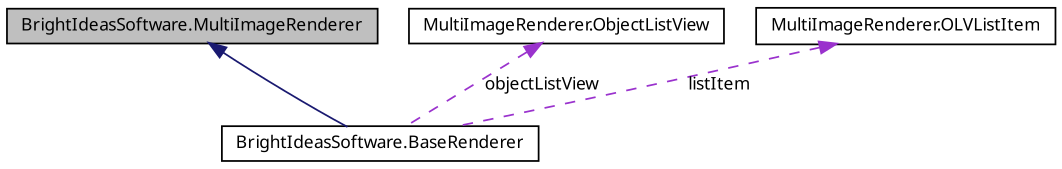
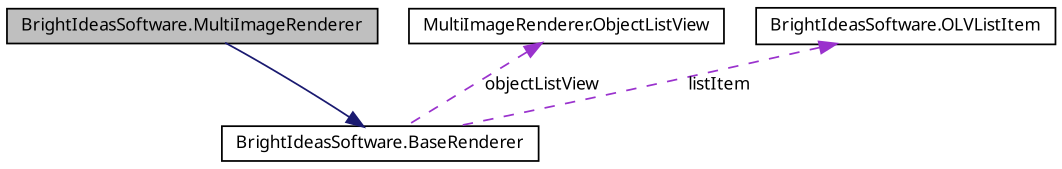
node "MultiImageRenderer.OLVListItem": label "MultiImageRenderer.OLVListItem" -> "BrightIdeasSoftware.OLVListItem"
edge "BrightIdeasSoftware.BaseRenderer" -> "BrightIdeasSoftware.MultiImageRenderer": reversed
